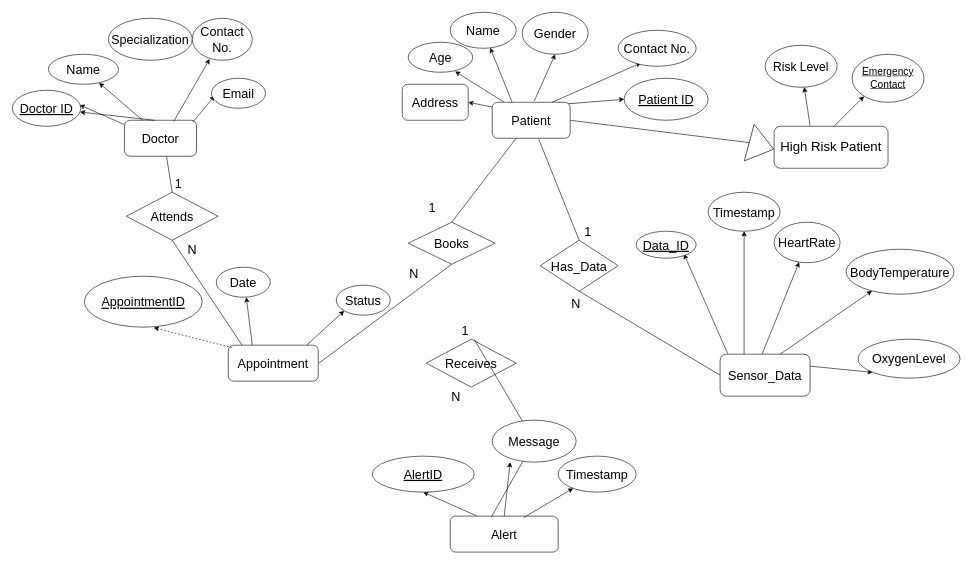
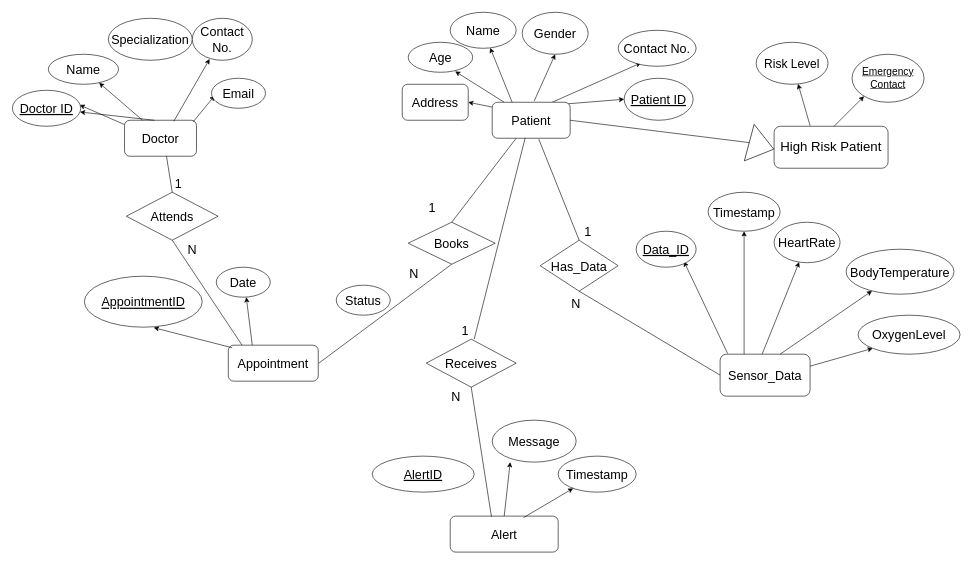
node "Risk Level": moved (801, 66) -> (792, 63)
node "Patient ID": size 84x42 -> 69x42
node "Data_ID": size 60x27 -> 60x36
edge "Appointment" -> "Status": removed
edge "Appointment" -> "AppointmentID": style dashed -> solid
node "OxygenLevel": moved (909, 359) -> (909, 335)
edge "Receives" -- "Message": now "Receives" -- "Patient"
edge "Message" -- "Alert": now "Receives" -- "Alert"
edge "Alert" -> "AlertID": removed
